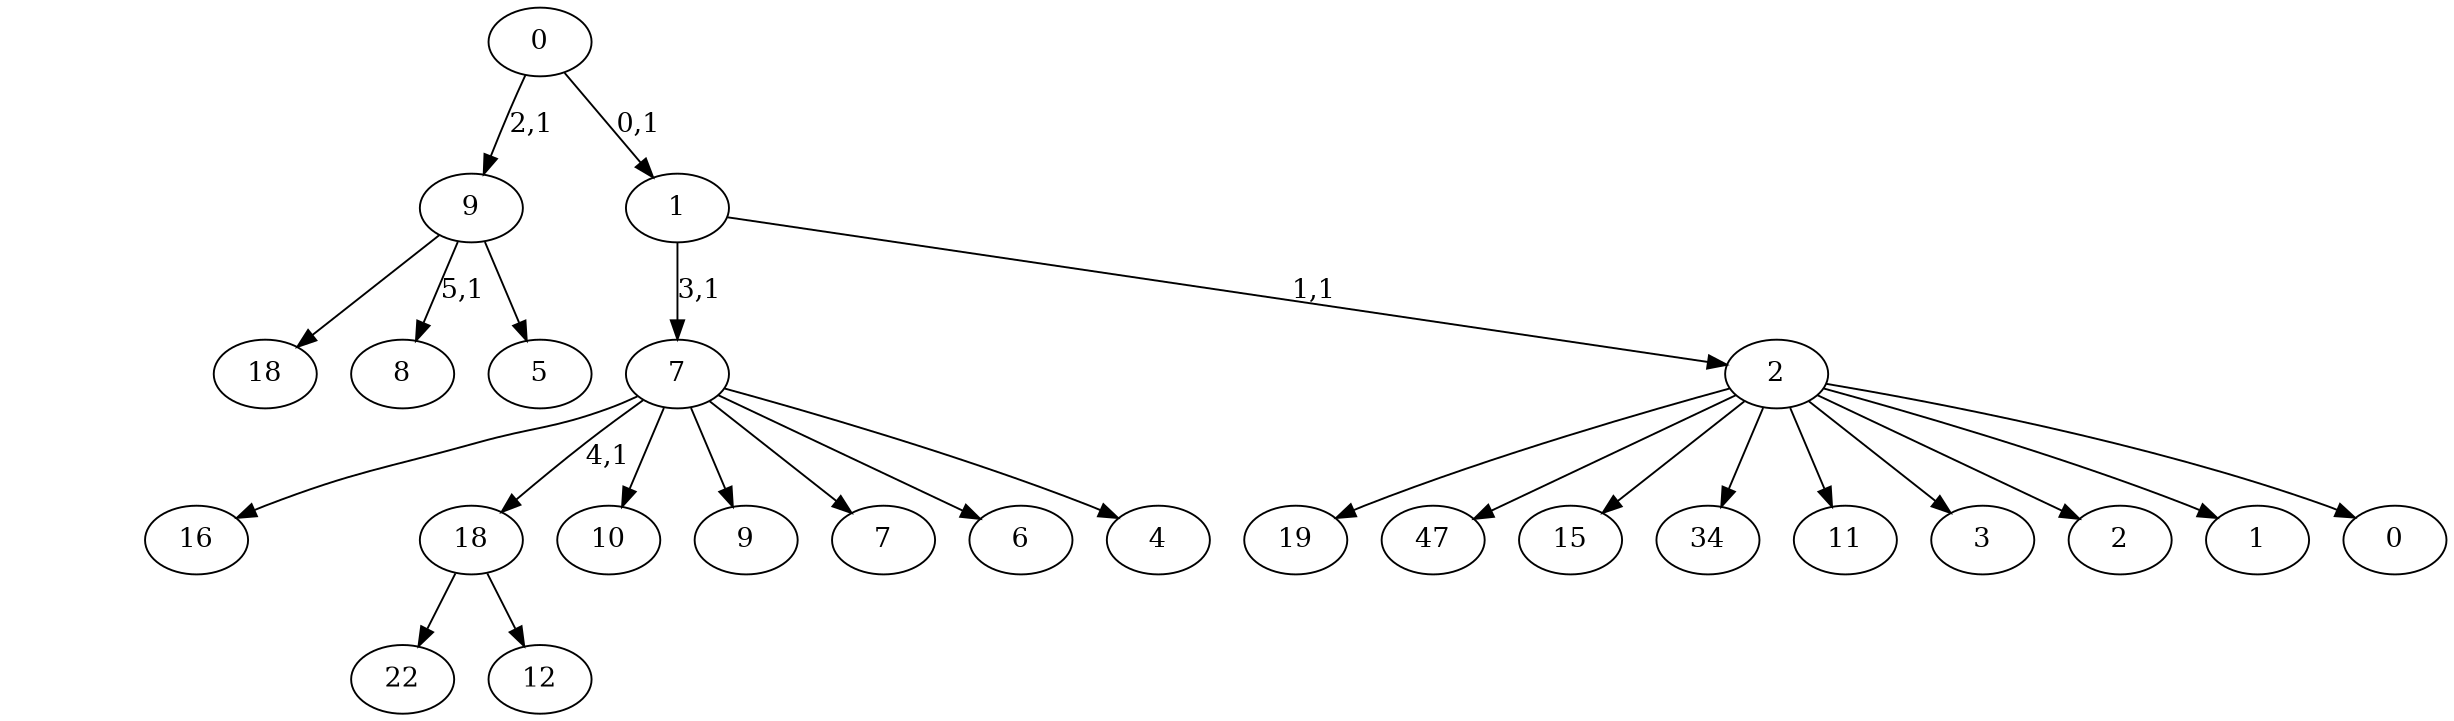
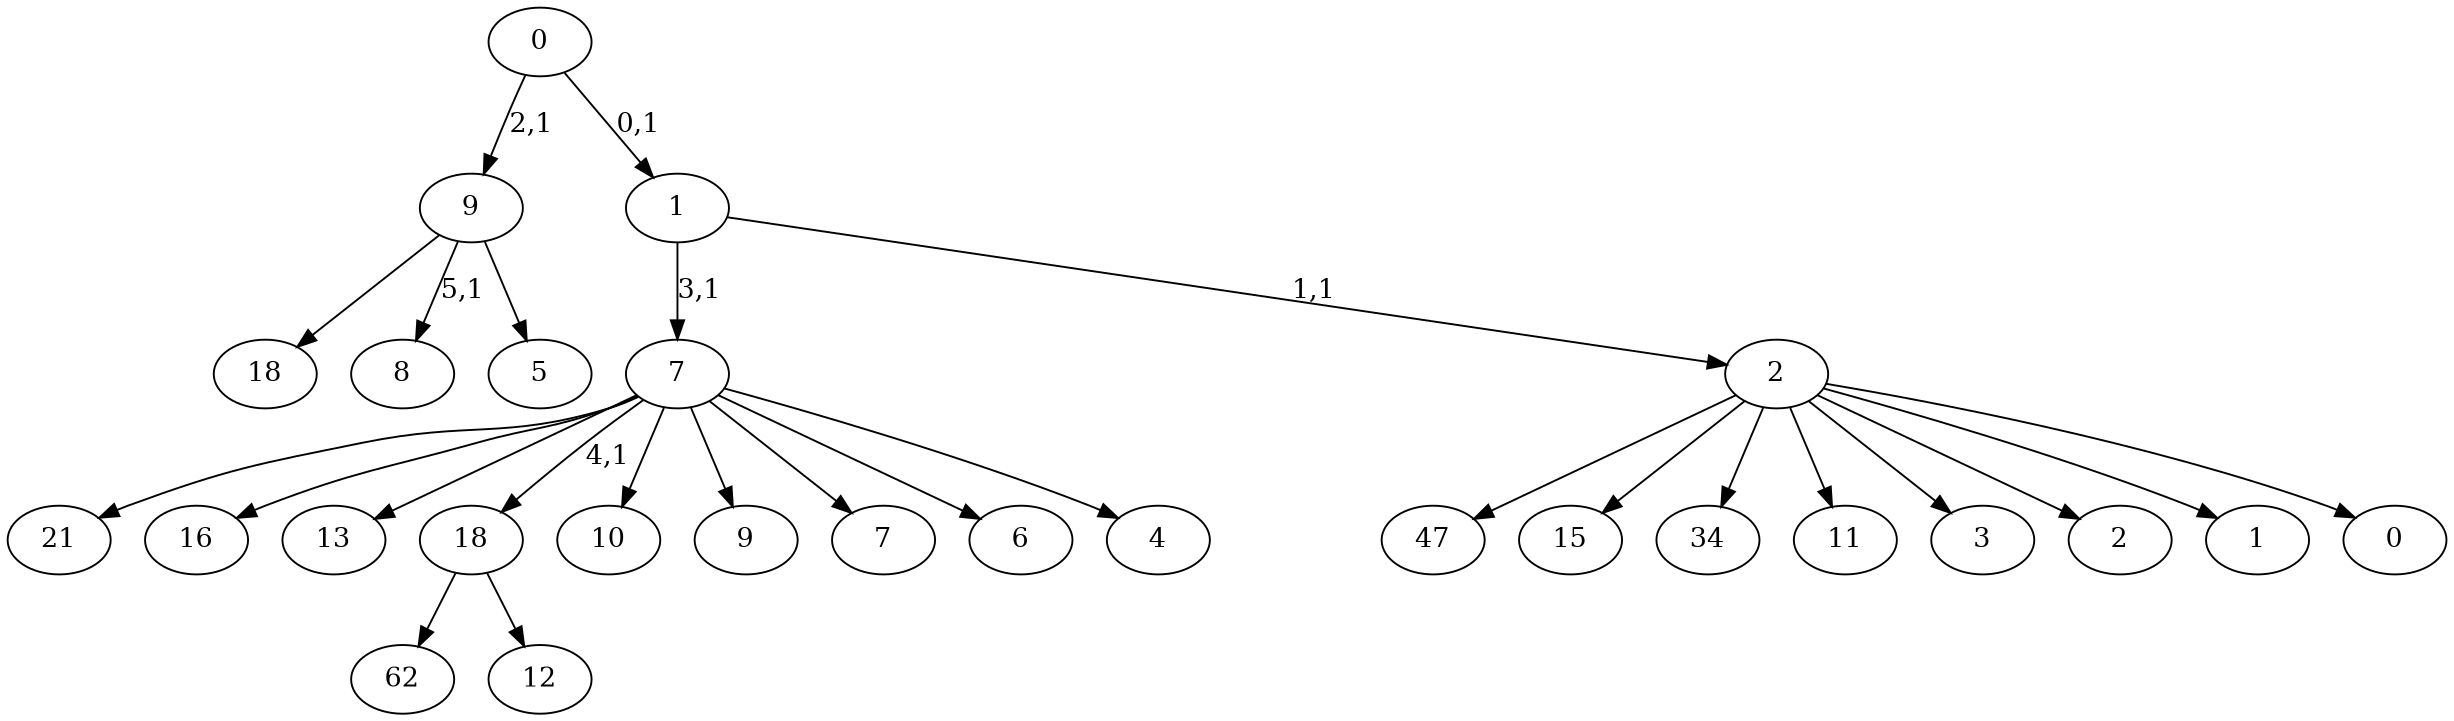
node "21": added
node "13": added
node "19": removed
node "22": label "22" -> "62"
